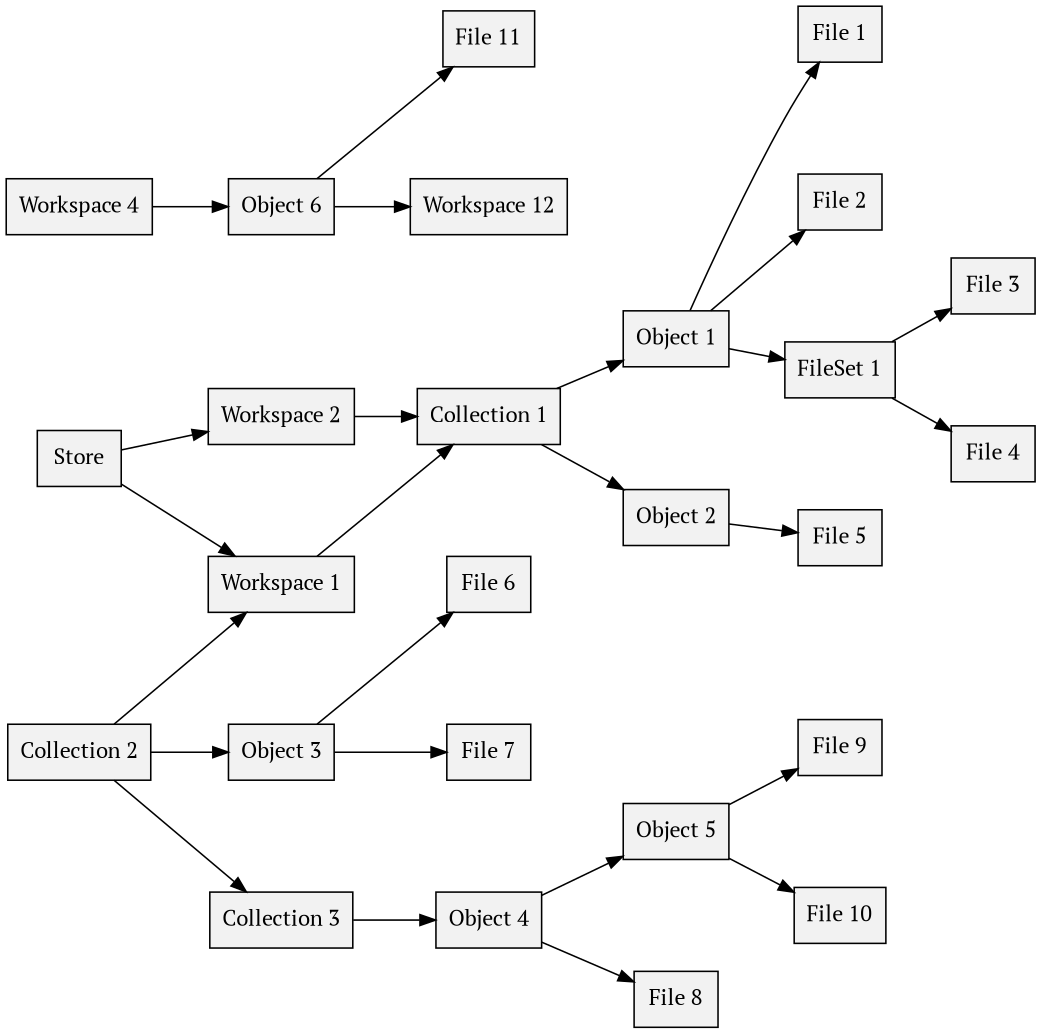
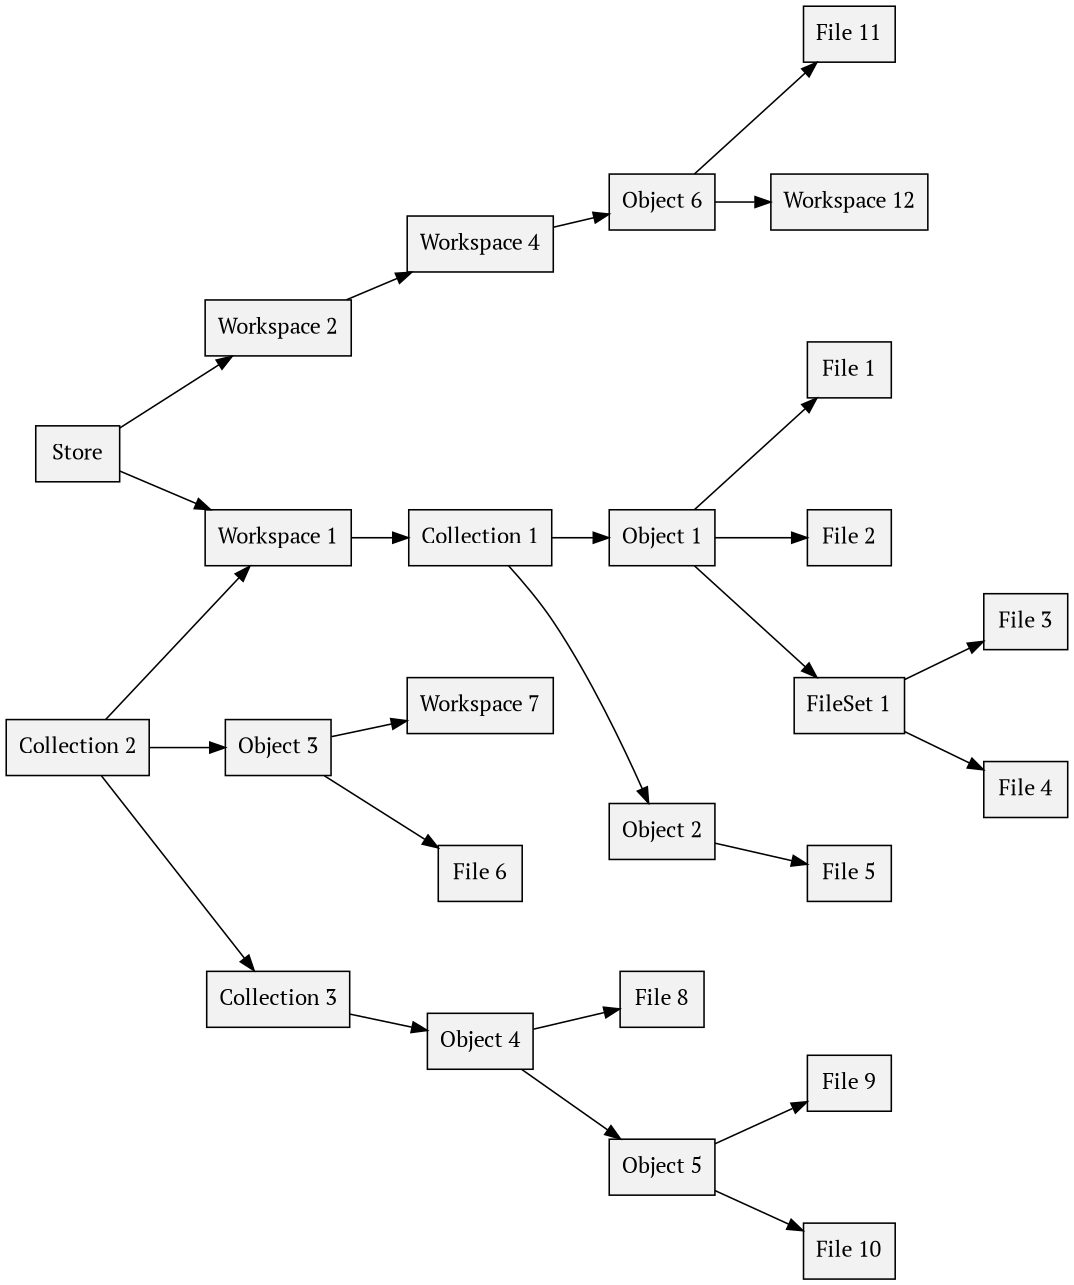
edge "Workspace 2" -> "Collection 1": now "Workspace 2" -> "Workspace 4"
node "File 7": label "File 7" -> "Workspace 7"
